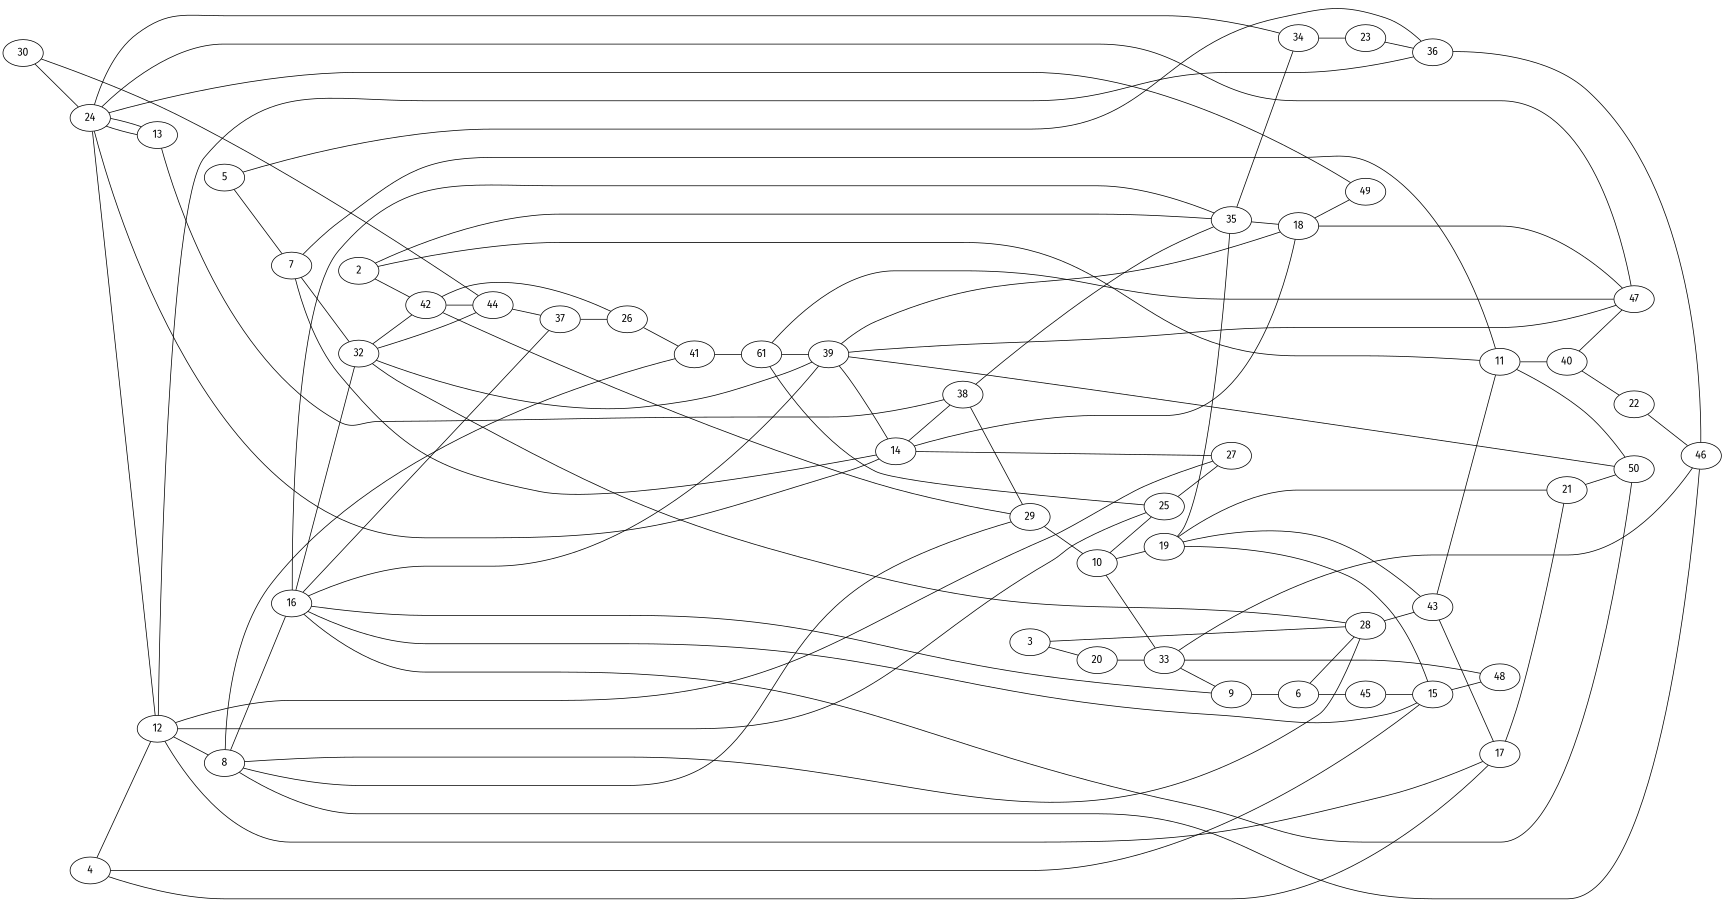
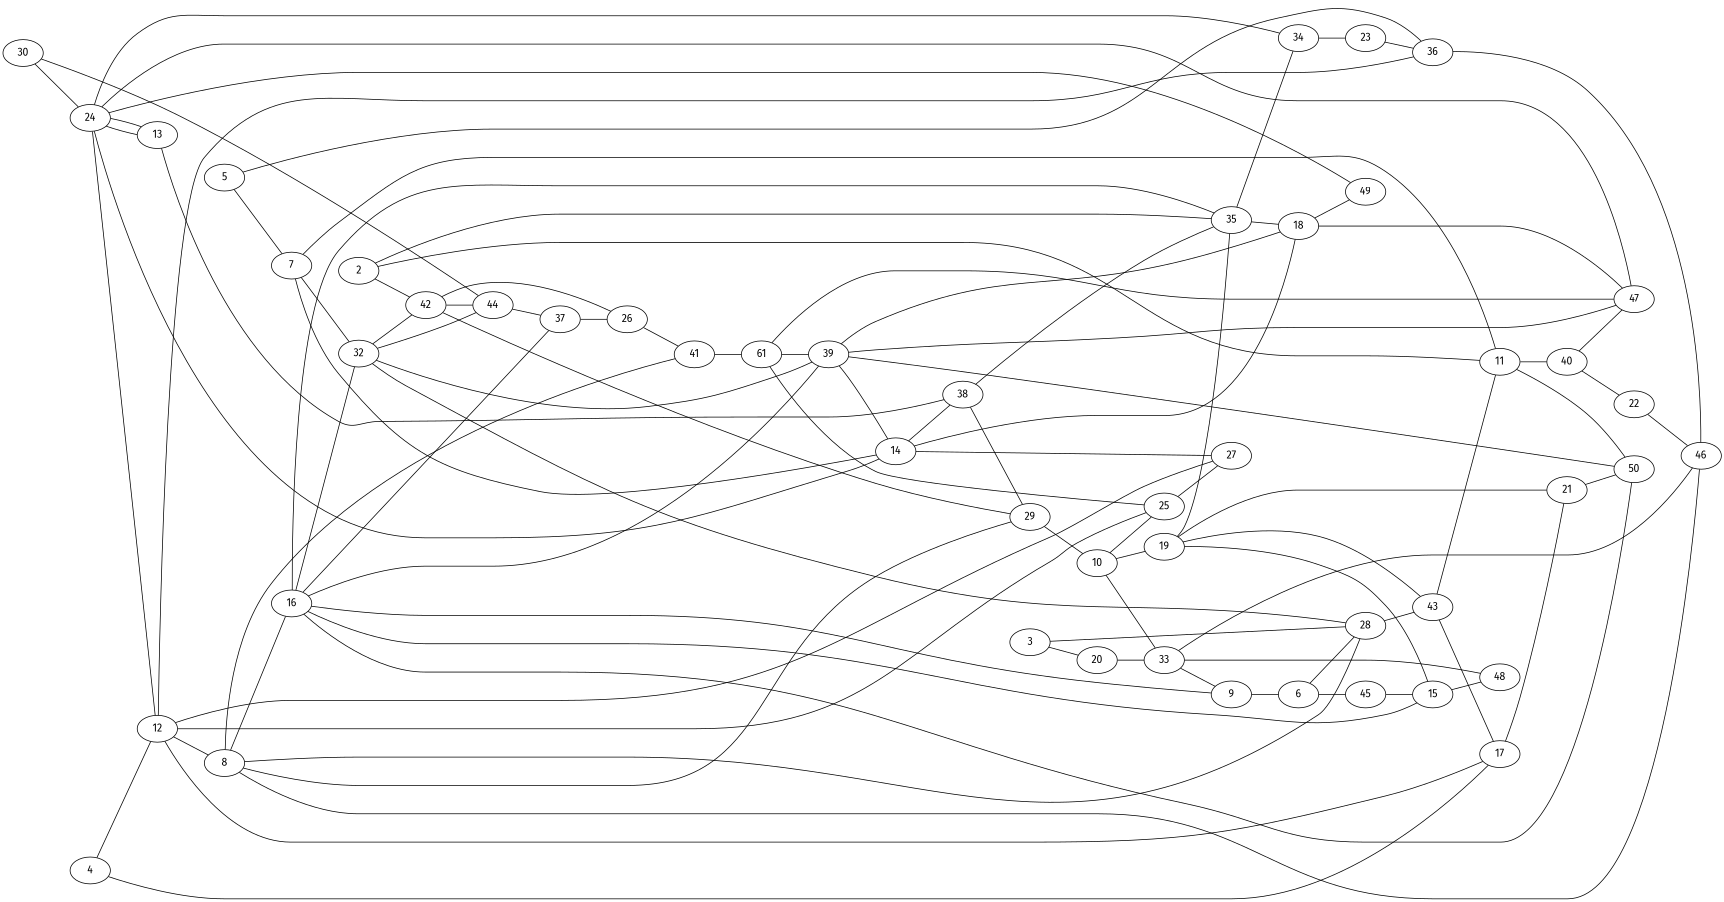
edge "15" -- "4": removed
